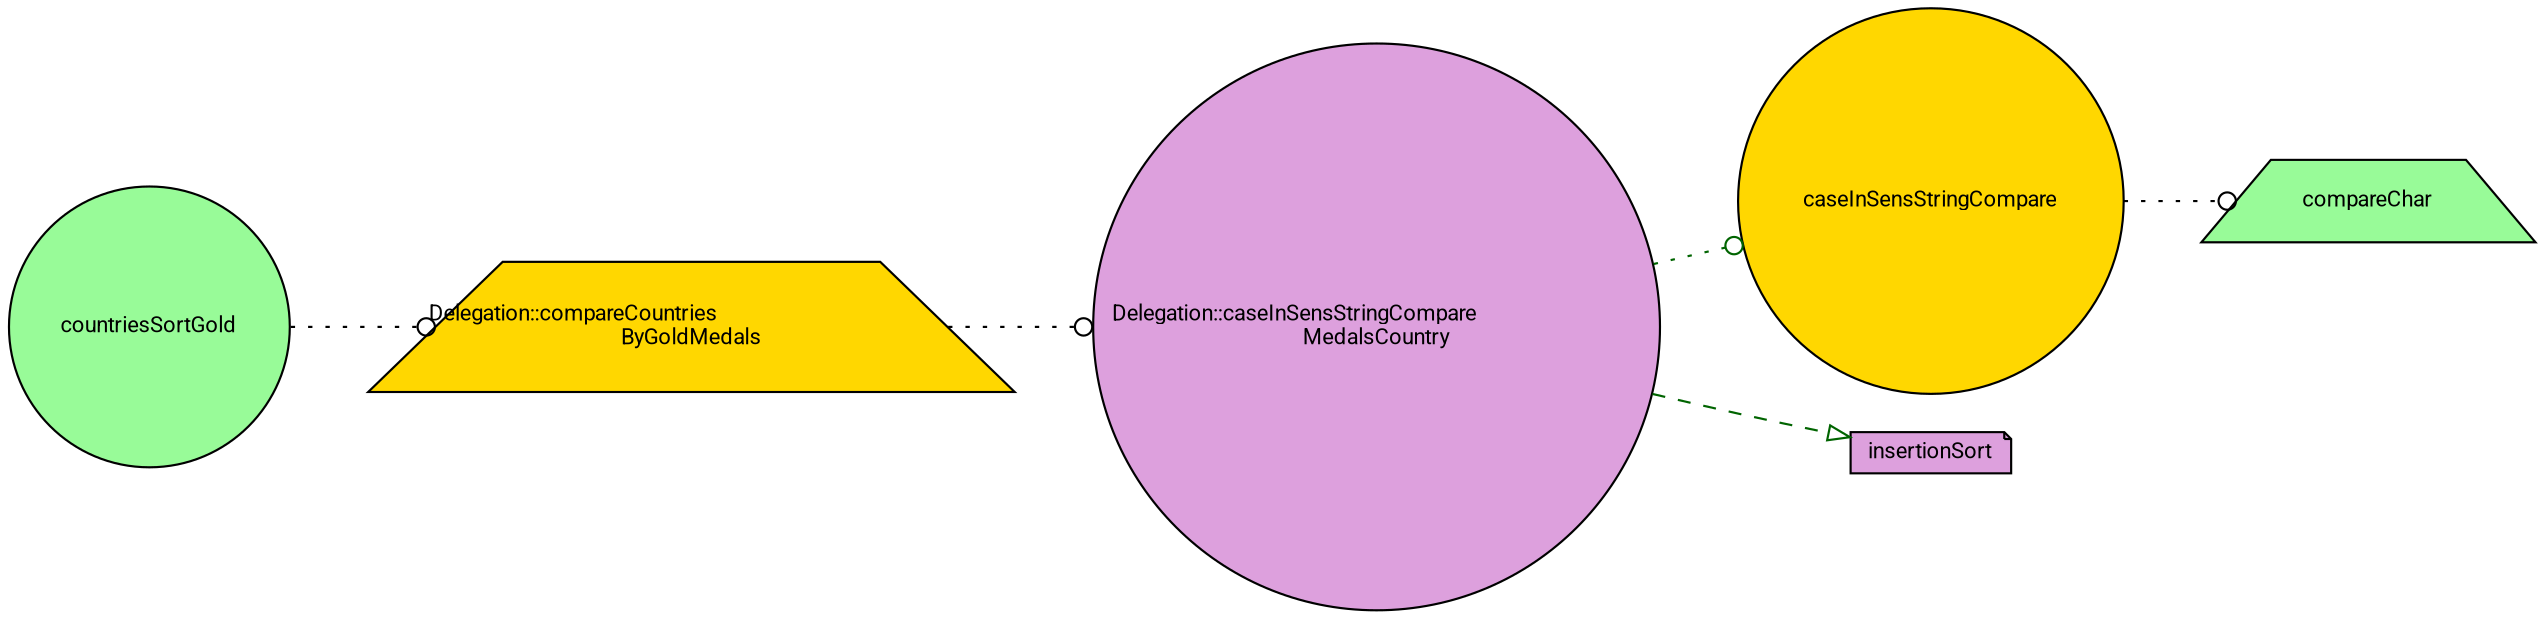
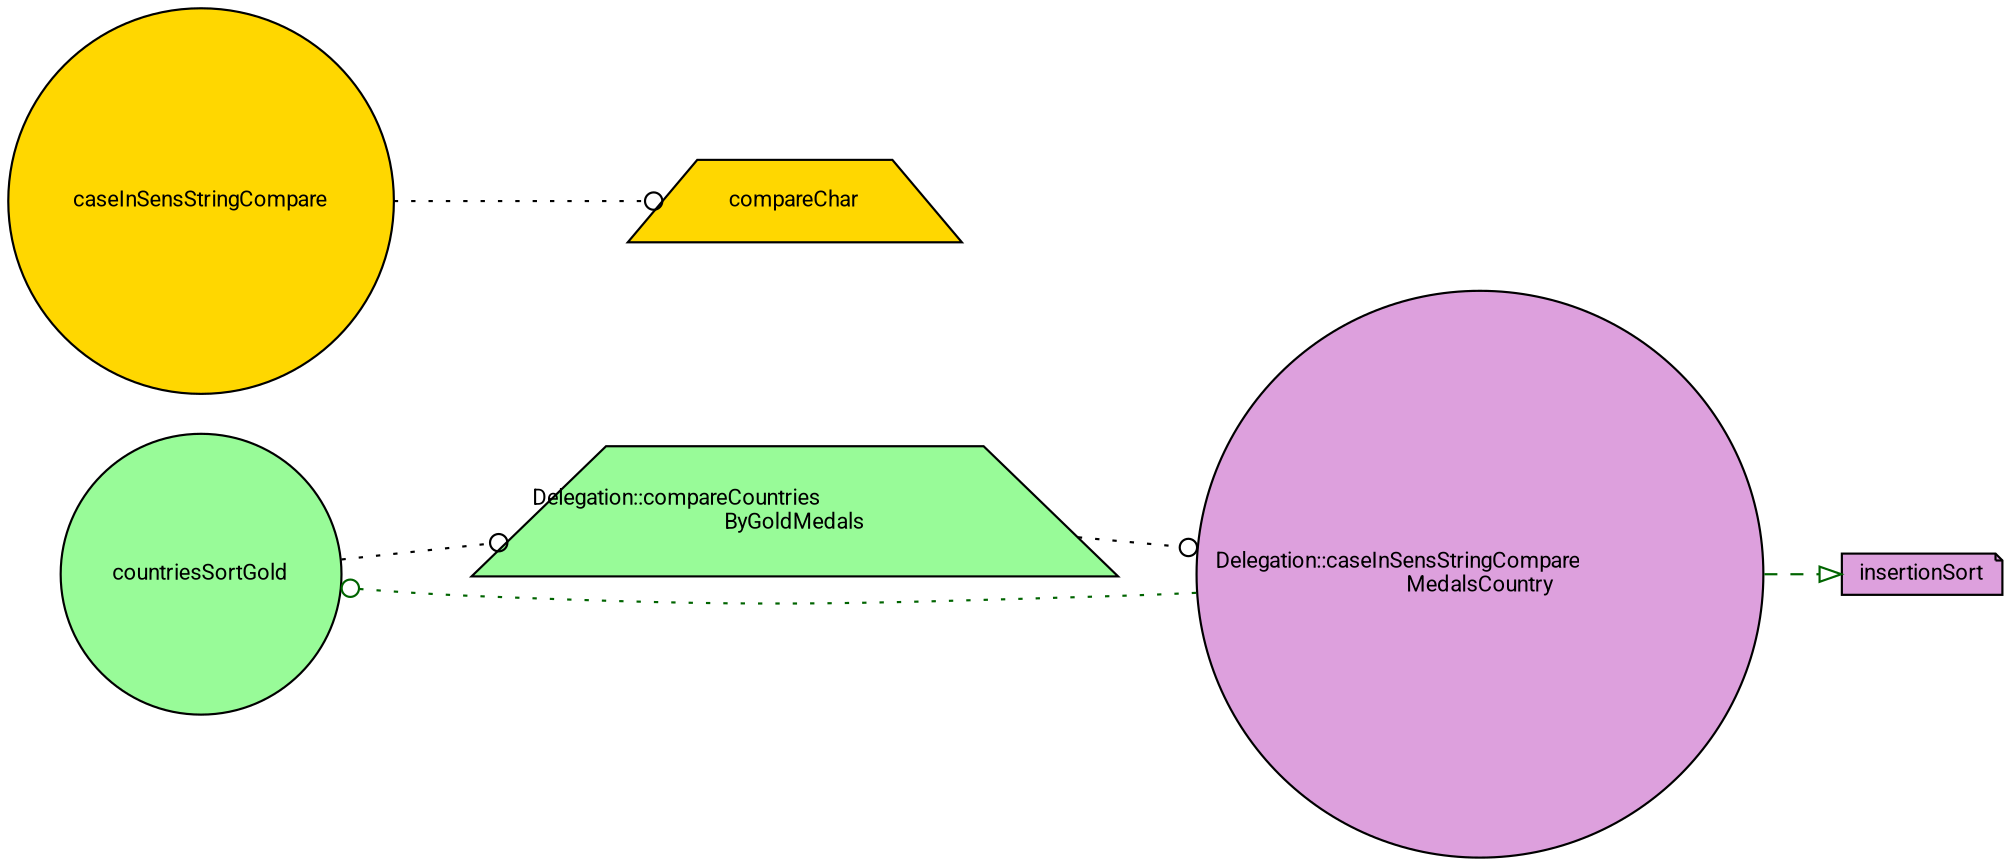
node "compareChar": fillcolor palegreen -> gold
edge "Delegation::caseInSensStringCompare MedalsCountry" -> "caseInSensStringCompare": now "Delegation::caseInSensStringCompare MedalsCountry" -> "countriesSortGold"
node "Delegation::compareCountries ByGoldMedals": fillcolor gold -> palegreen
